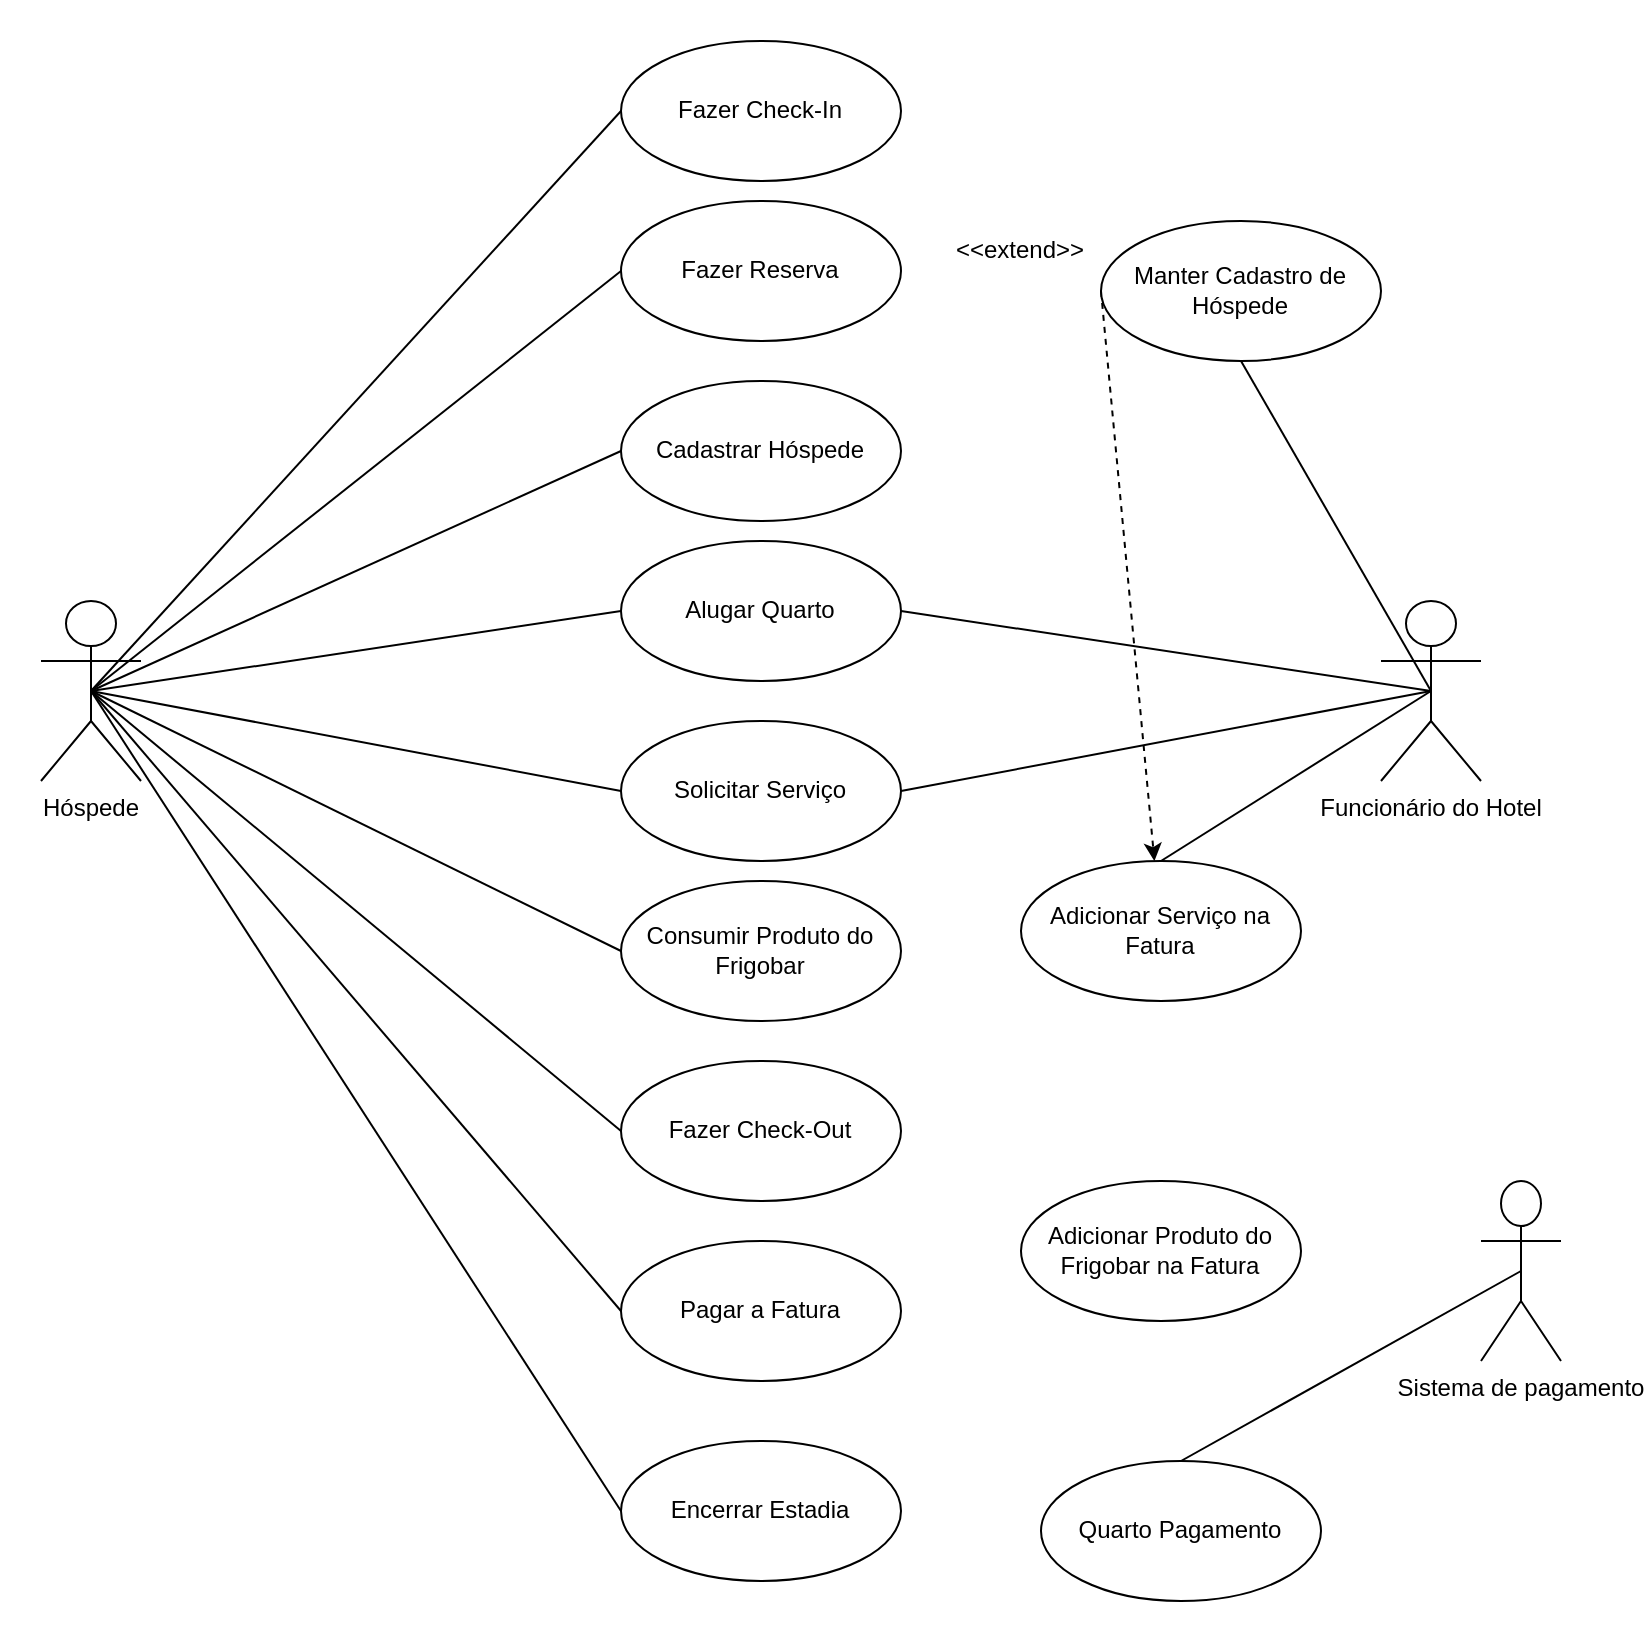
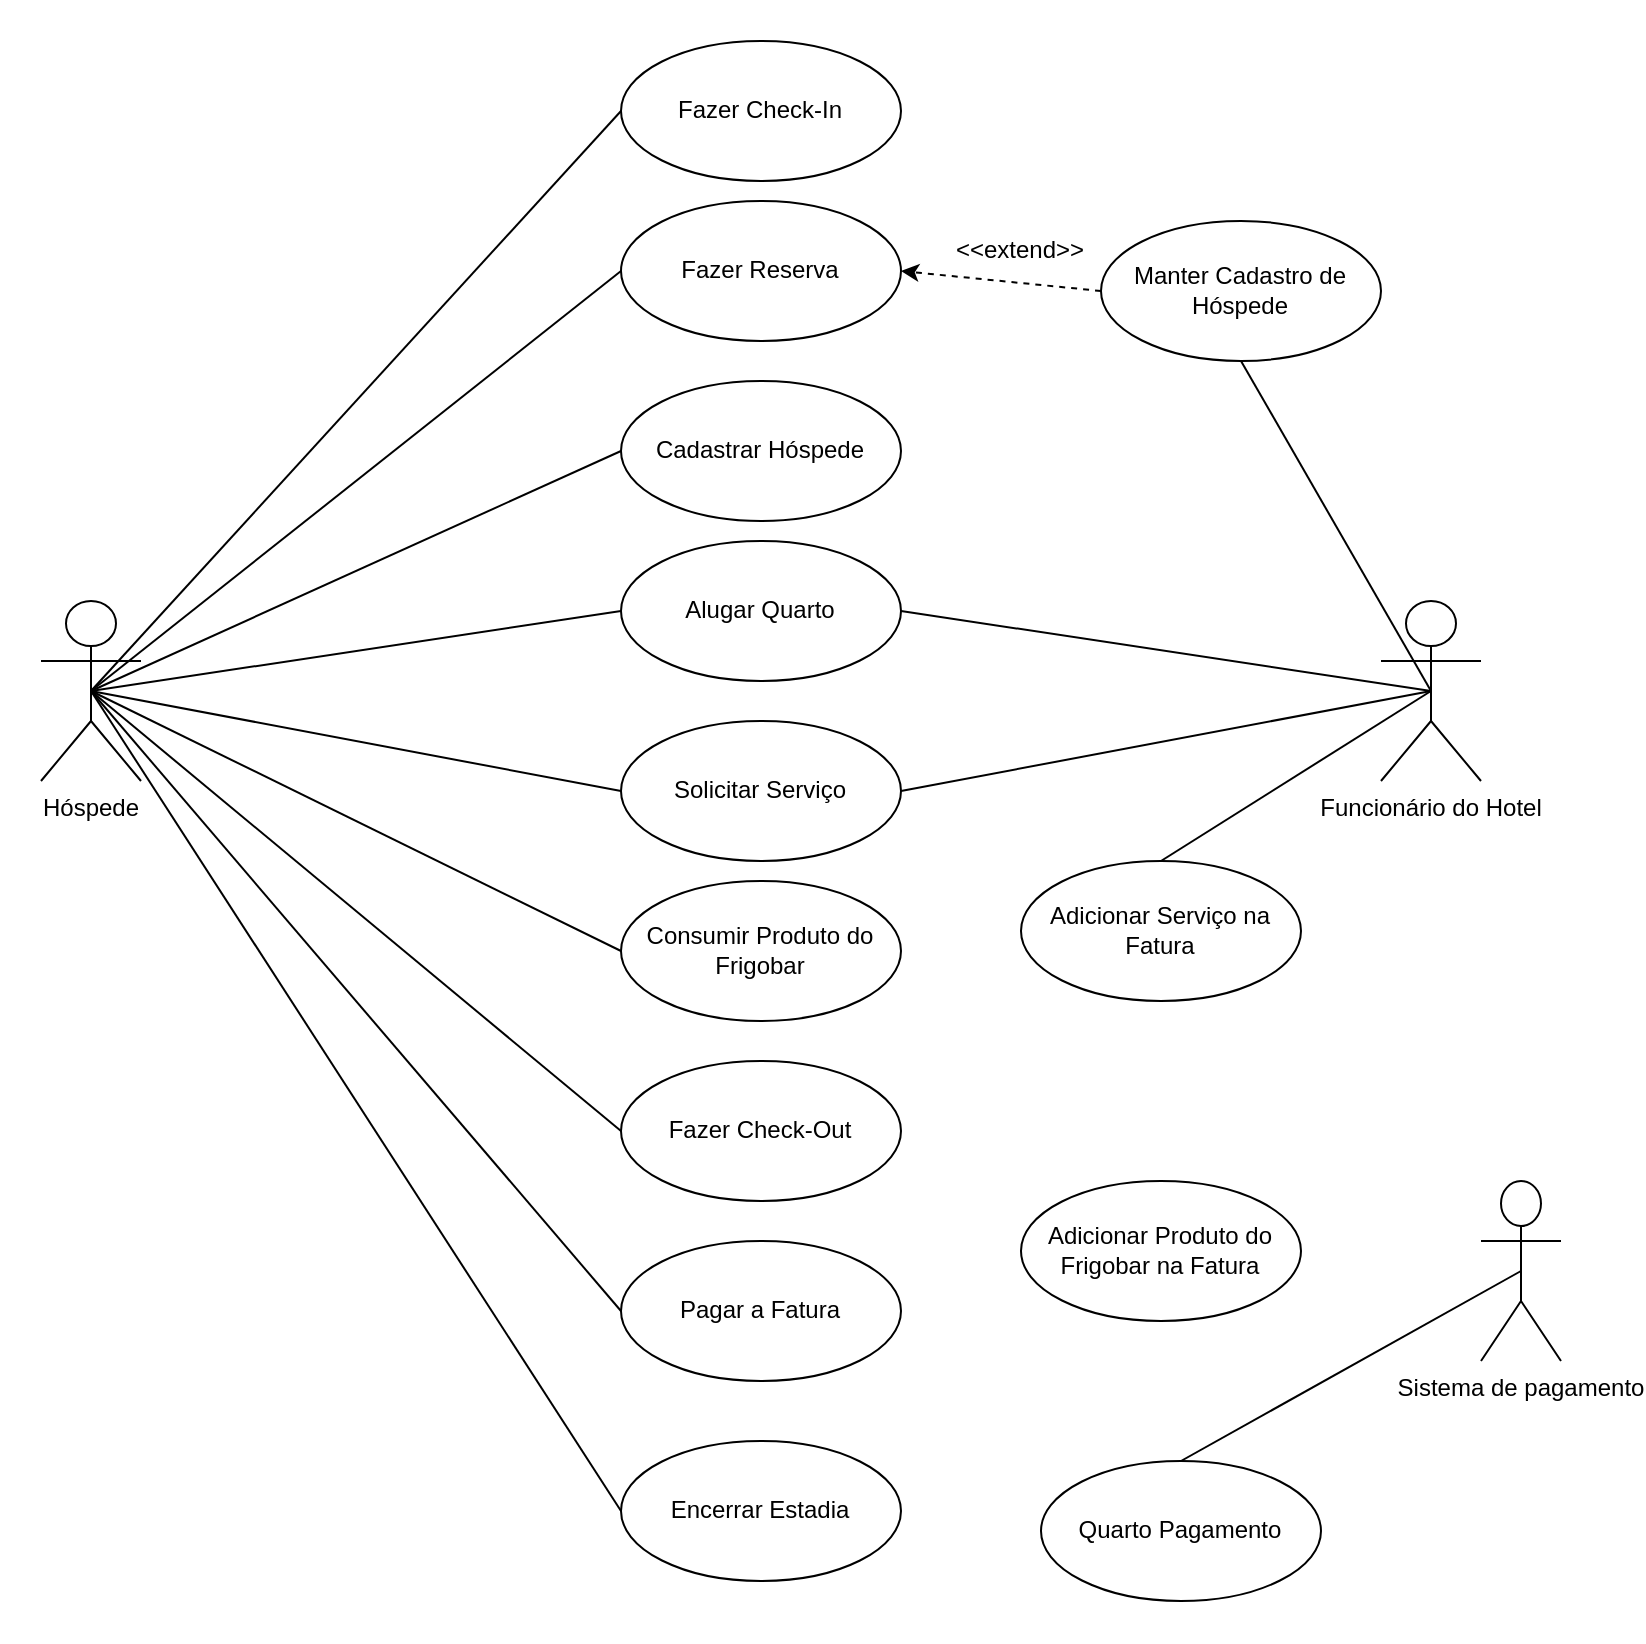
edge "Manter Cadastro de Hóspede" -> "Adicionar Serviço na Fatura": now "Manter Cadastro de Hóspede" -> "Fazer Reserva"
